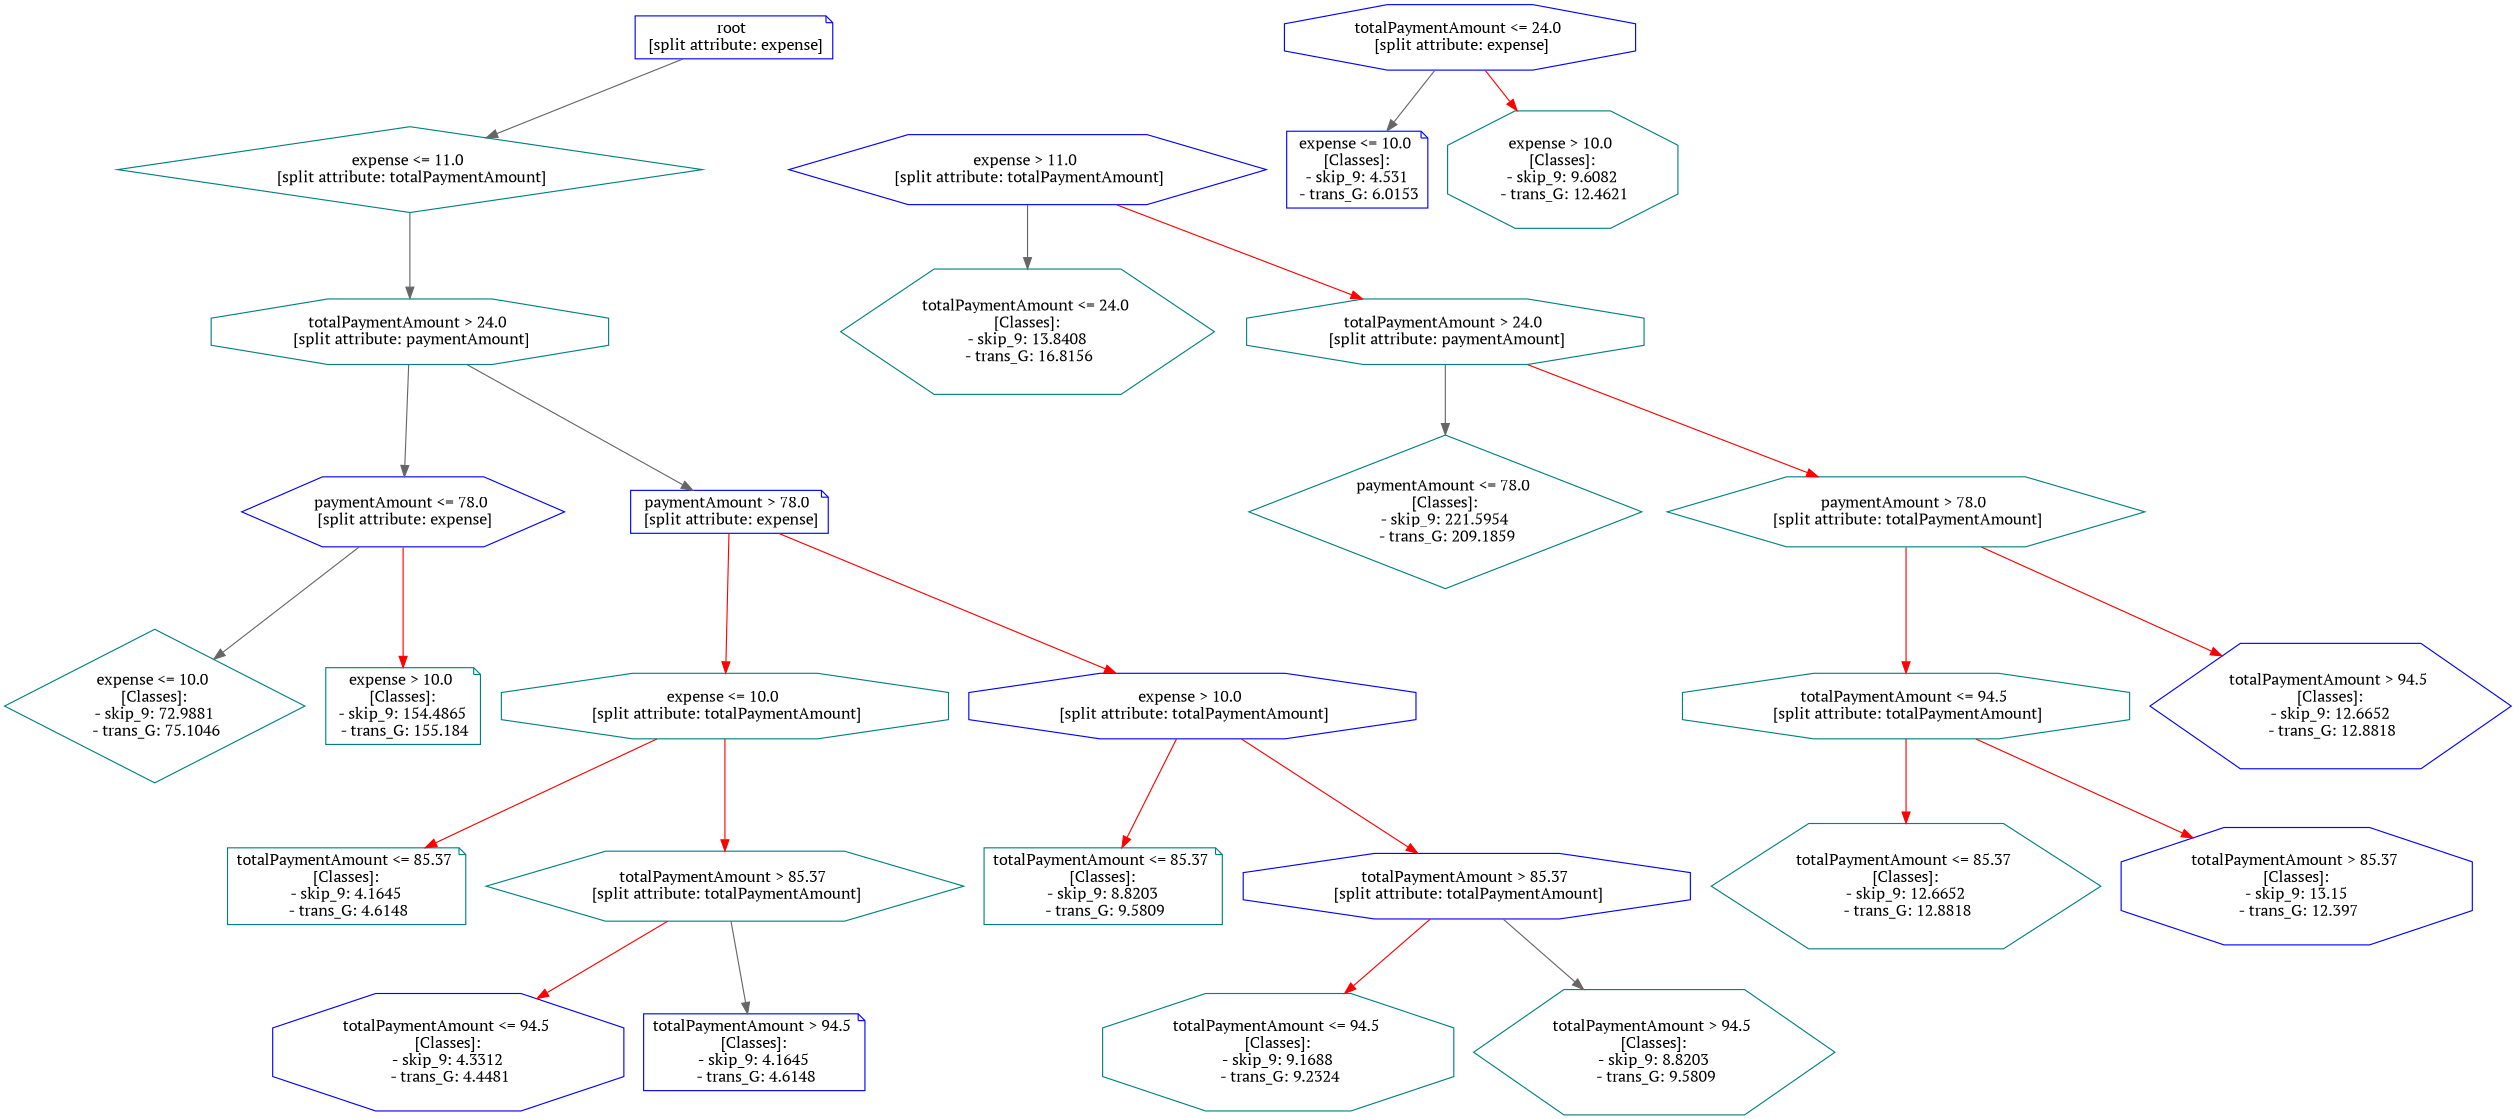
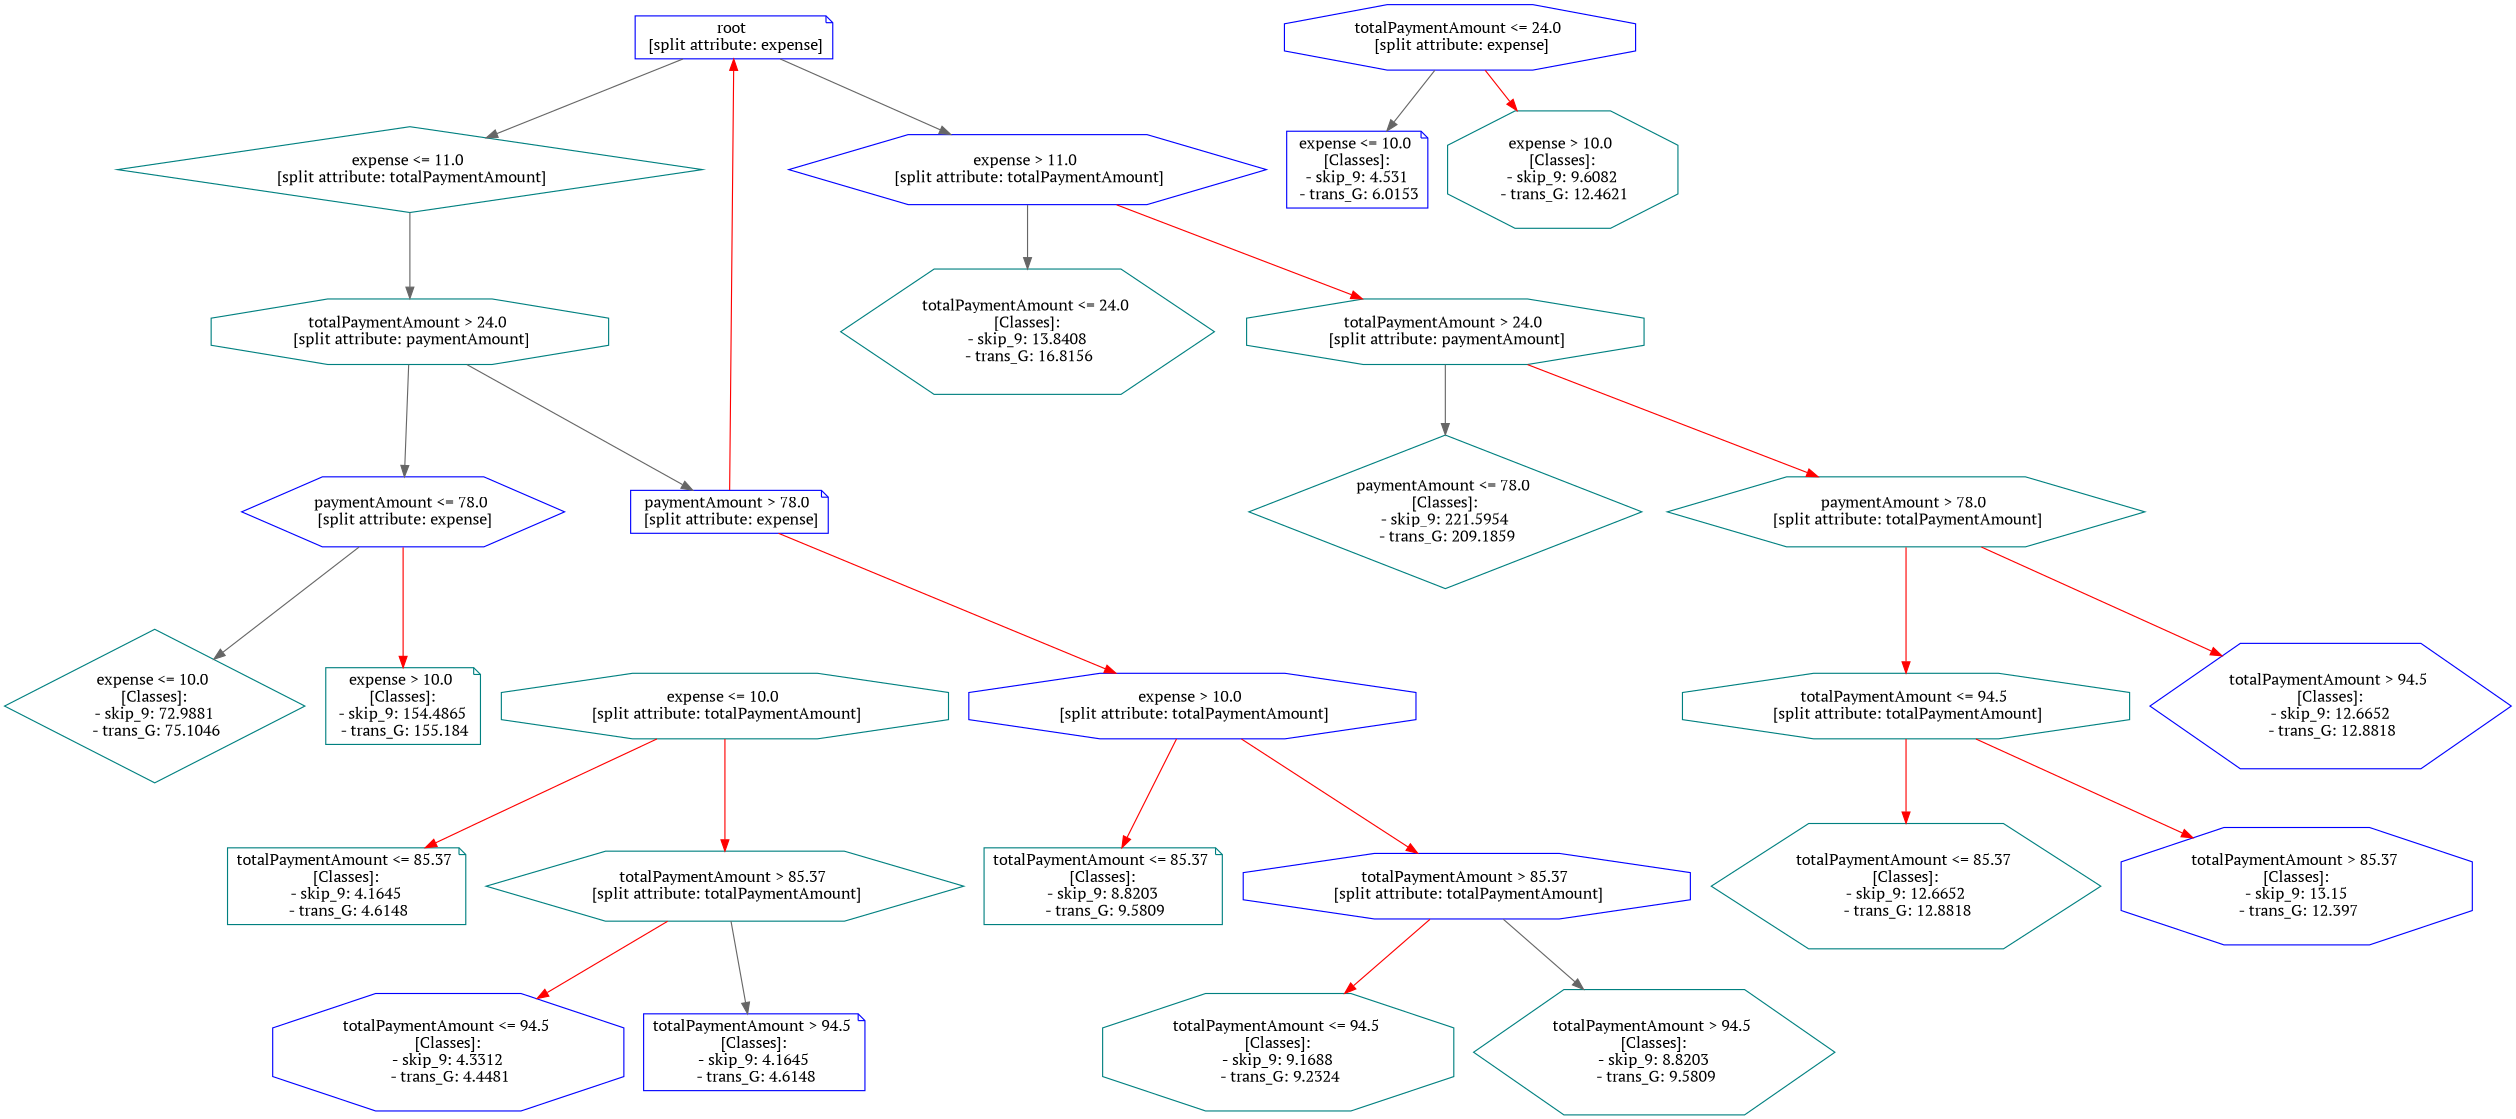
edge "root [split attribute: expense]" -> "expense > 11.0 [split attribute: totalPaymentAmount]": added
edge "paymentAmount > 78.0 [split attribute: expense]" -> "expense <= 10.0 [split attribute: totalPaymentAmount]": now "paymentAmount > 78.0 [split attribute: expense]" -> "root [split attribute: expense]"
